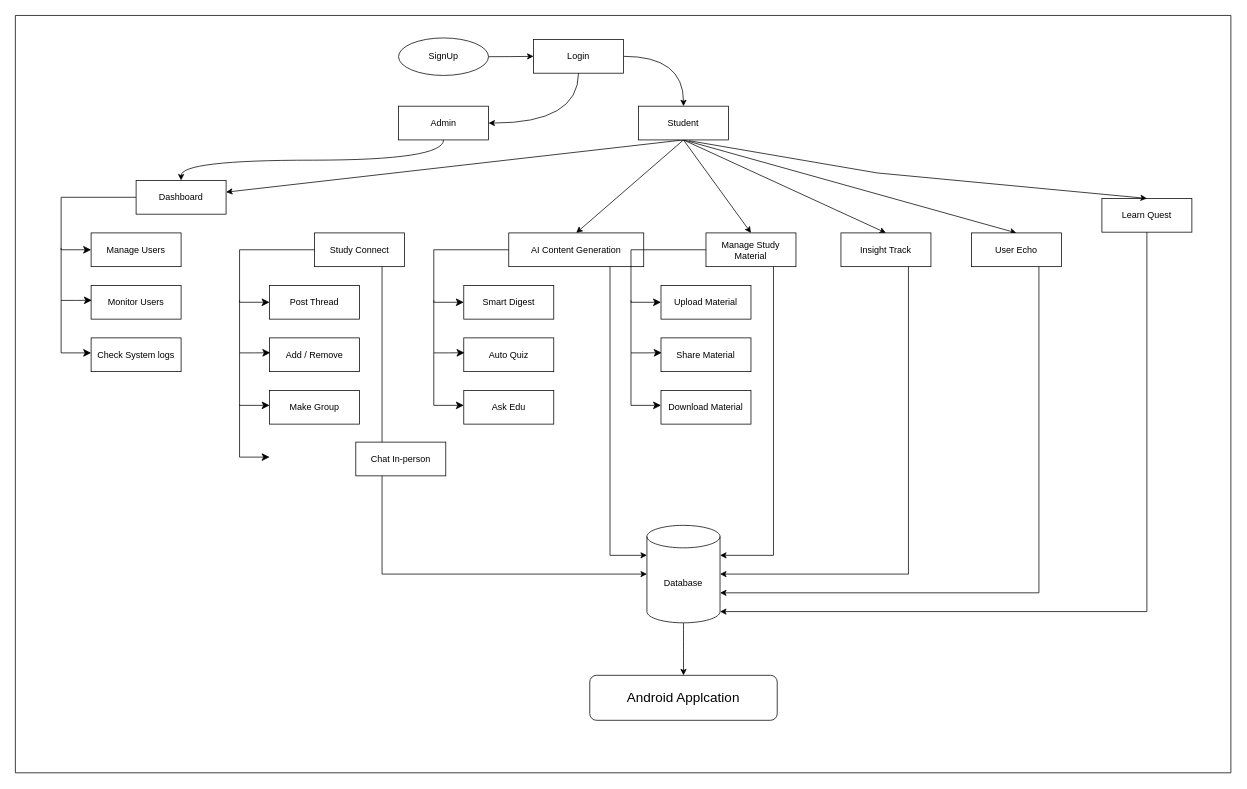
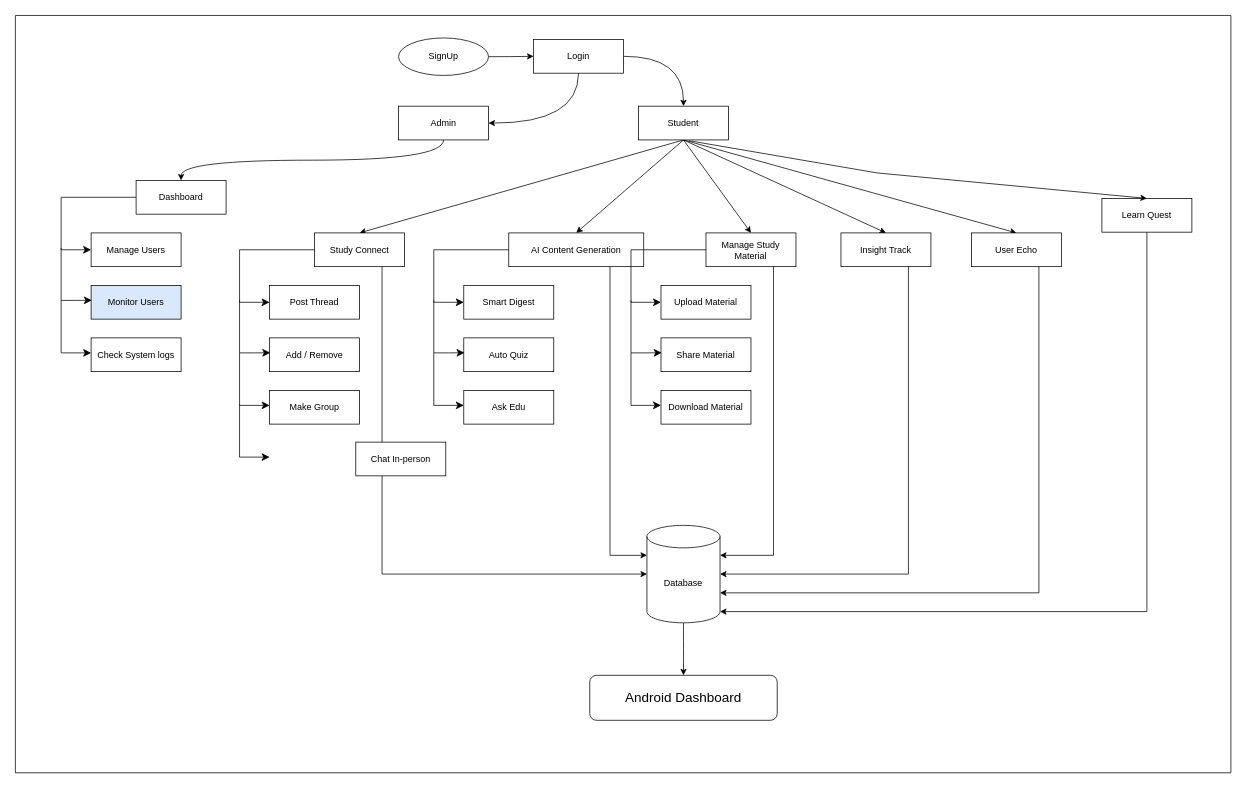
edge "Student" -> "Dashboard": now "Student" -> "Study Connect"
node "Monitor Users": fillcolor #ffffff -> #dae8fc
node "Android Applcation": label "Android Applcation" -> "Android Dashboard"
